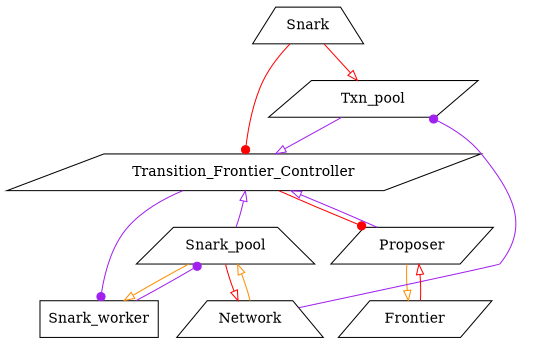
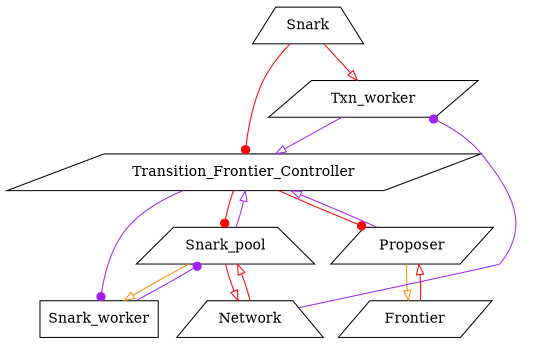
node "Txn_pool": label "Txn_pool" -> "Txn_worker"
edge "Transition_Frontier_Controller" -> "Snark_pool": added
edge "Network" -> "Snark_pool": color darkorange -> red
